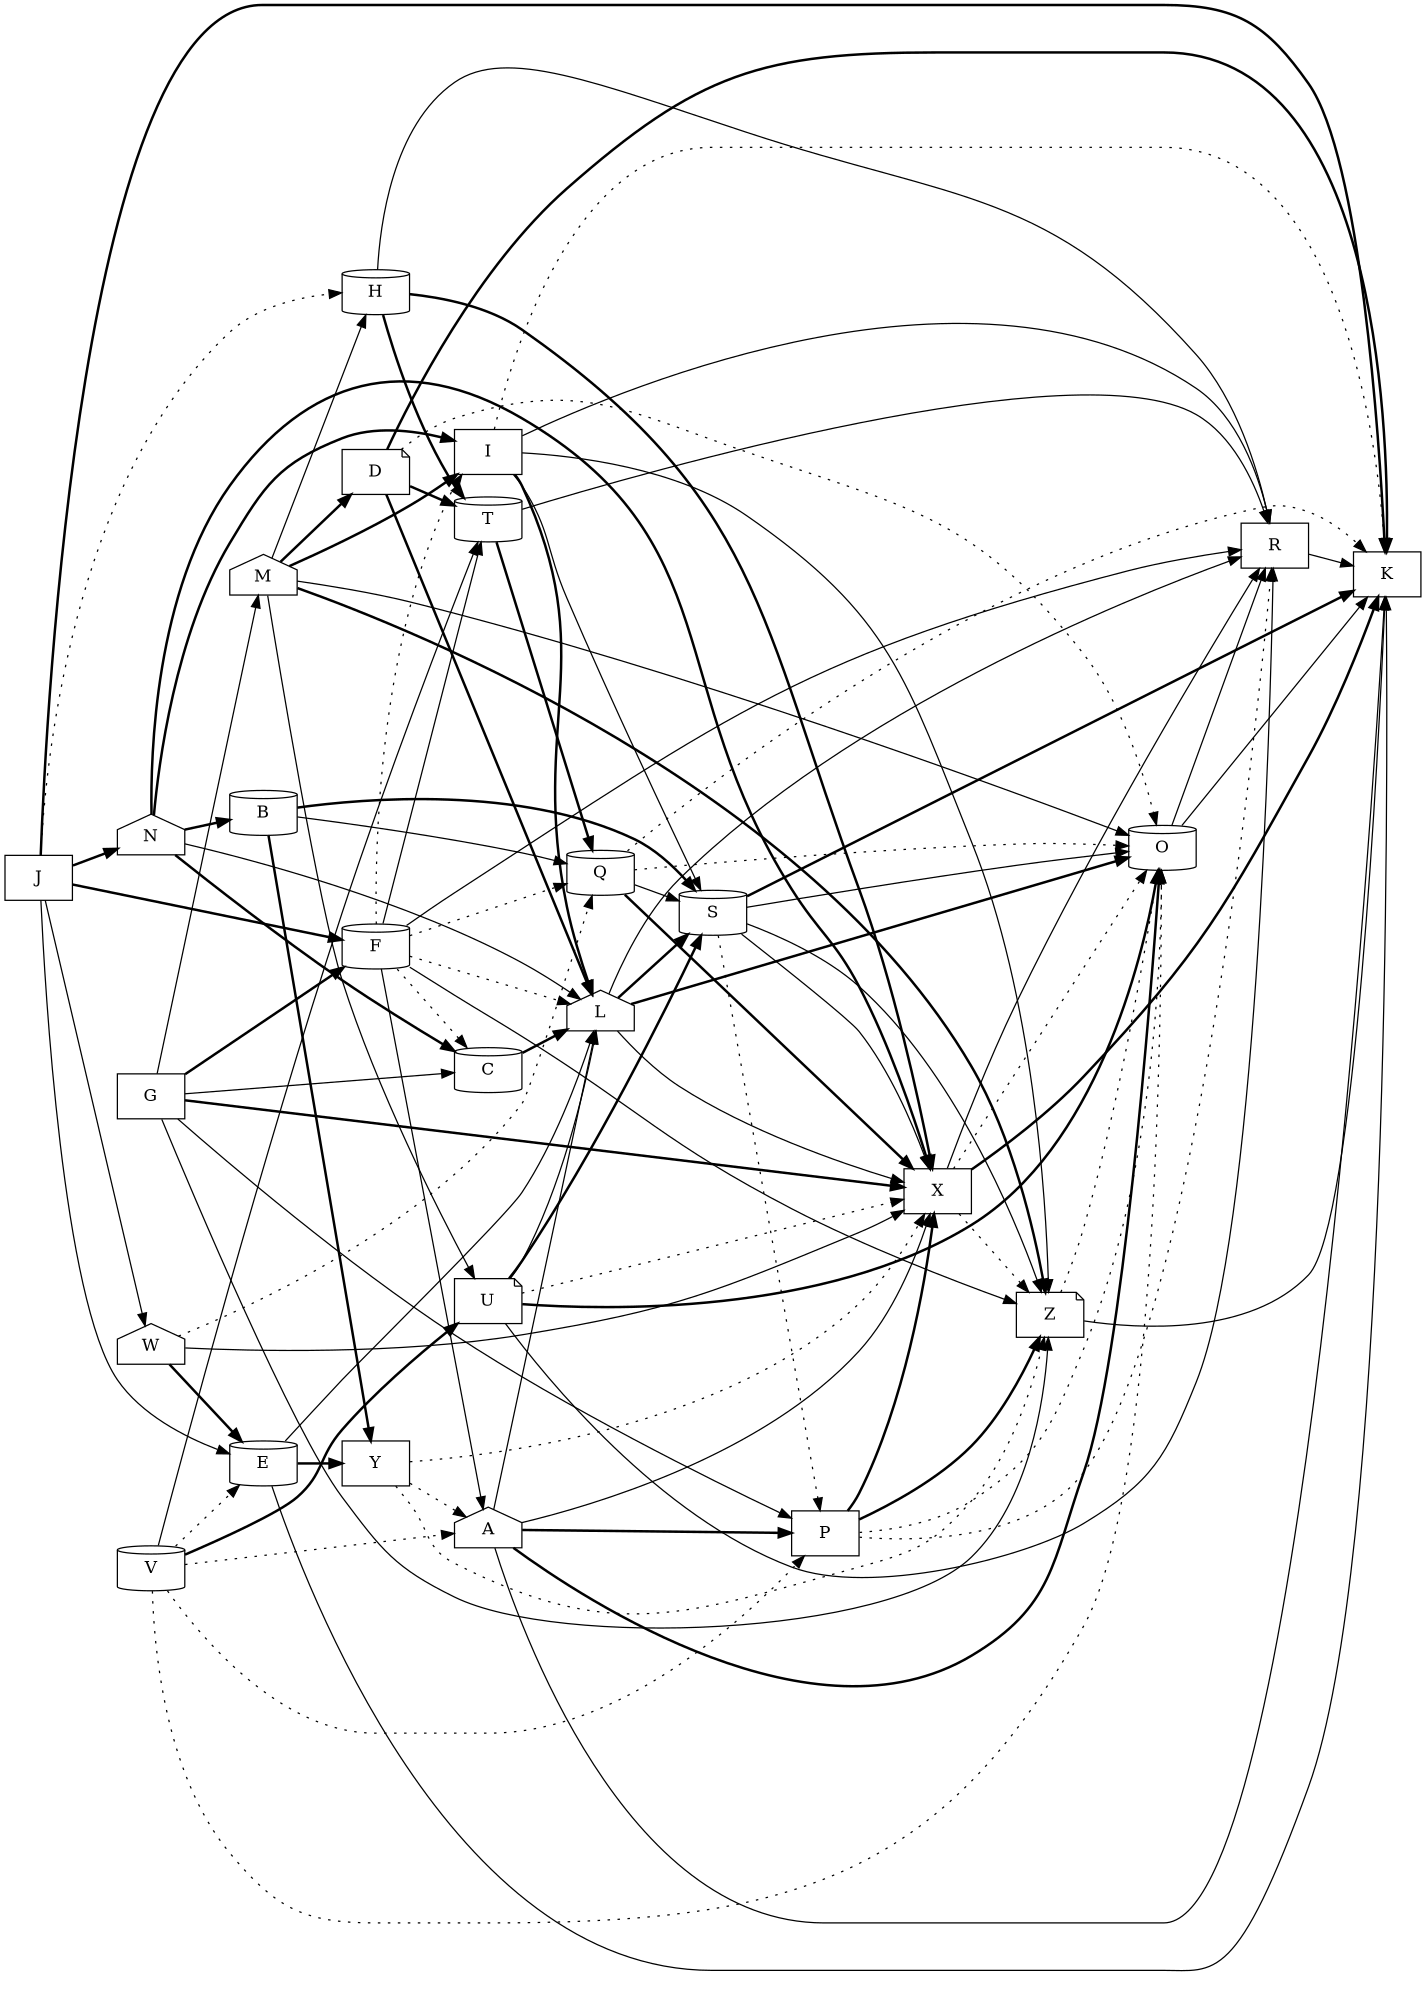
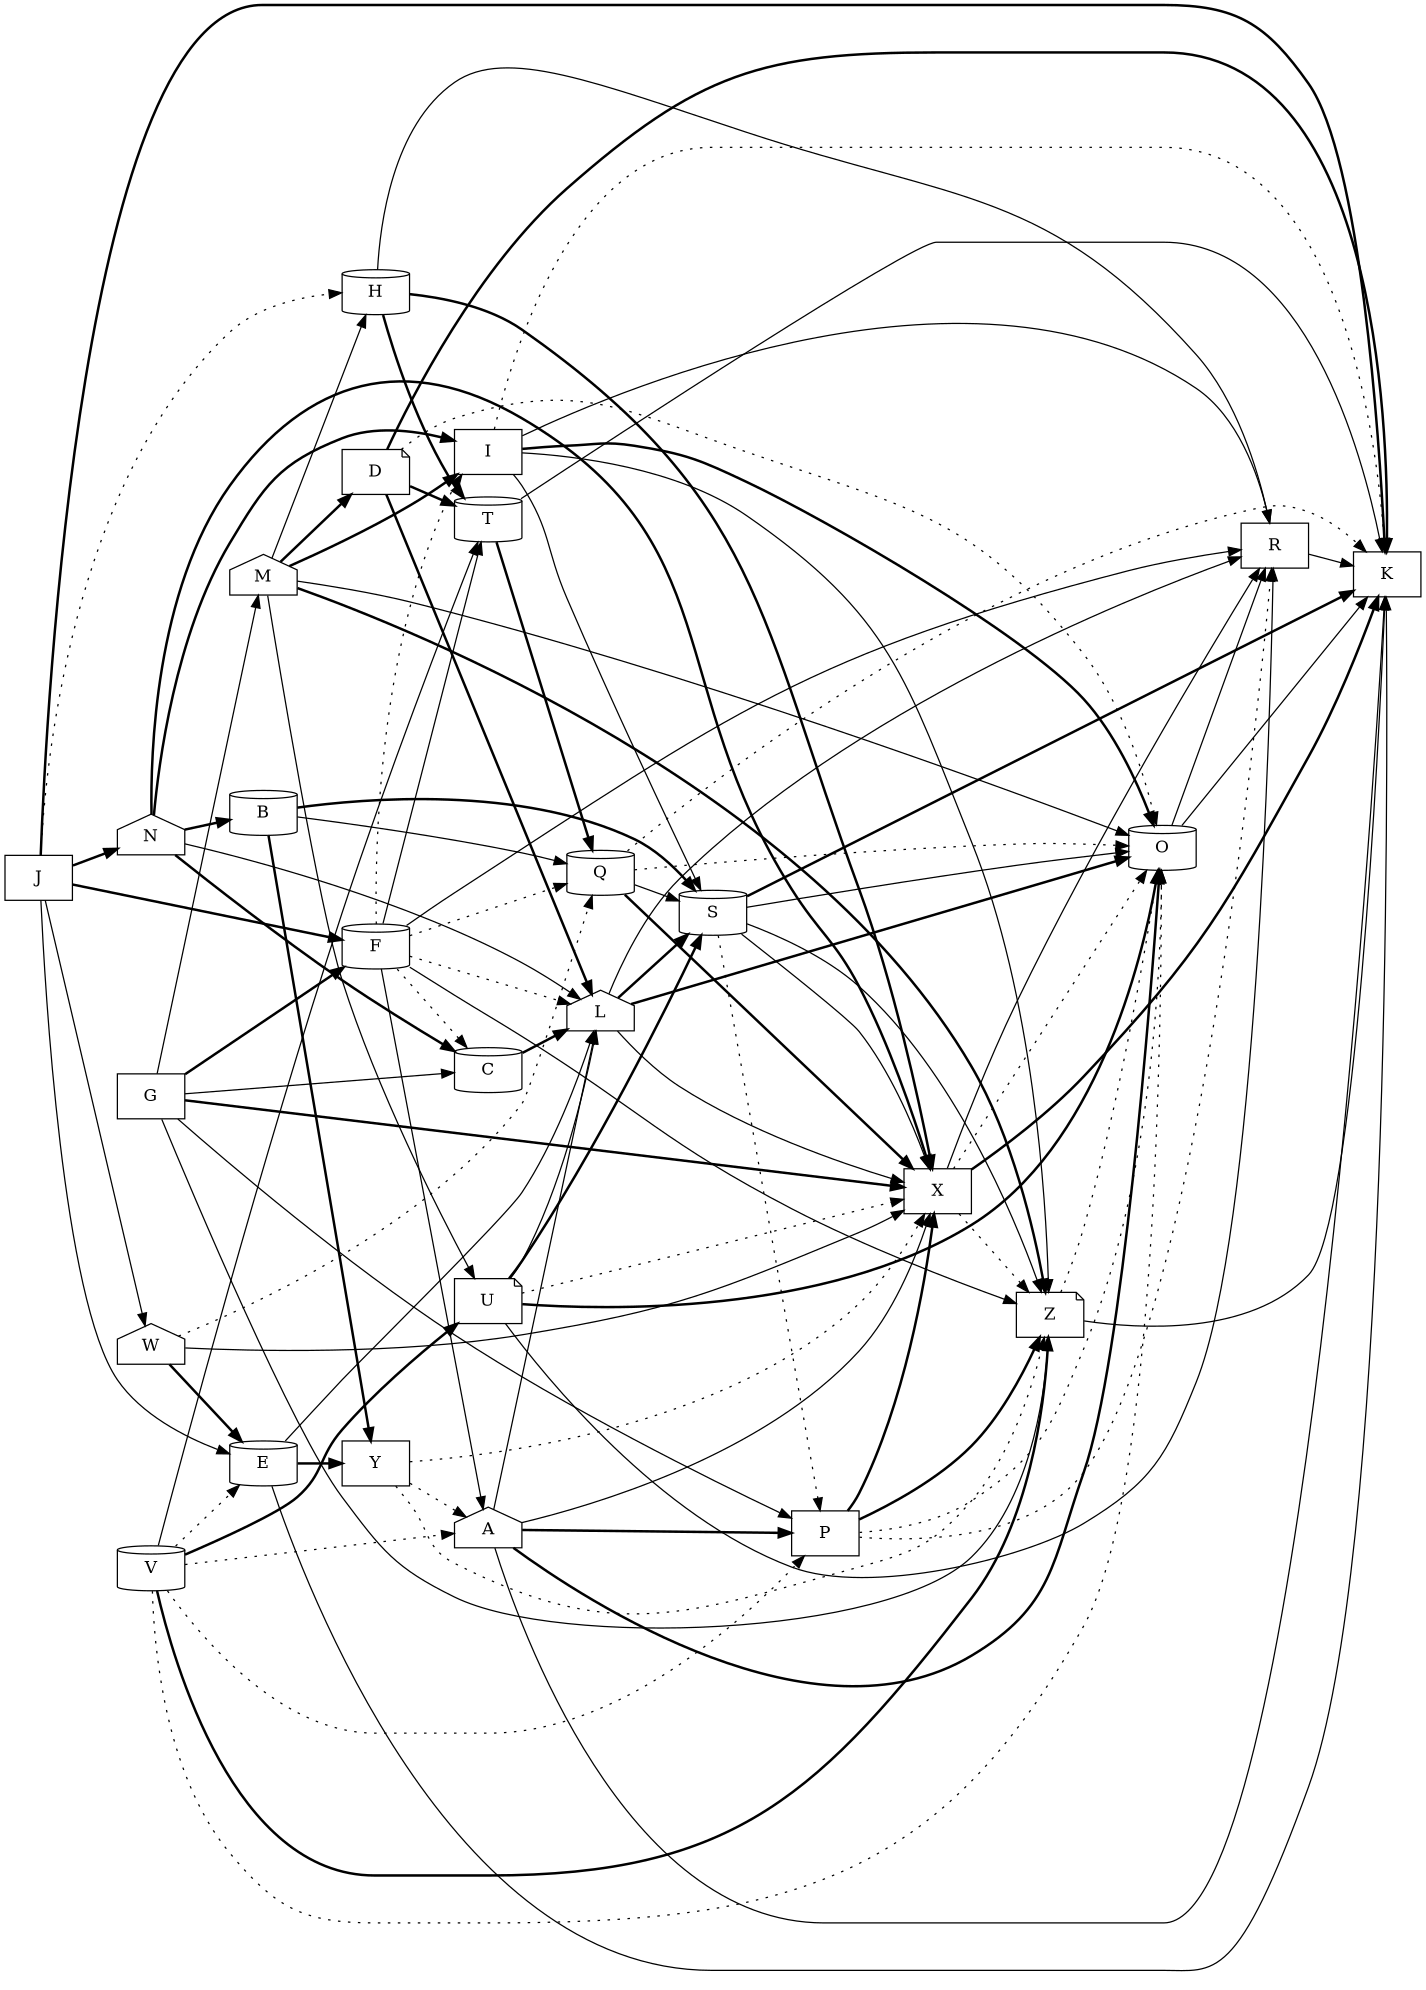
edge "T" -> "R": now "T" -> "K"
edge "I" -> "L": now "I" -> "O"
edge "V" -> "Z": added
